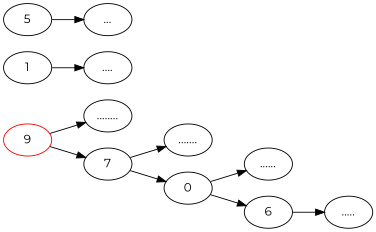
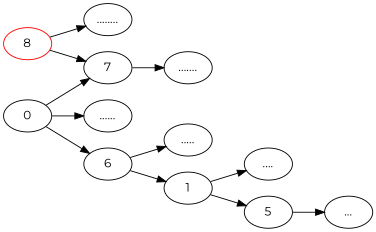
node "9": label "9" -> "8"
edge "7" -> "0": reversed
edge "6" -> "1": added
edge "1" -> "5": added
